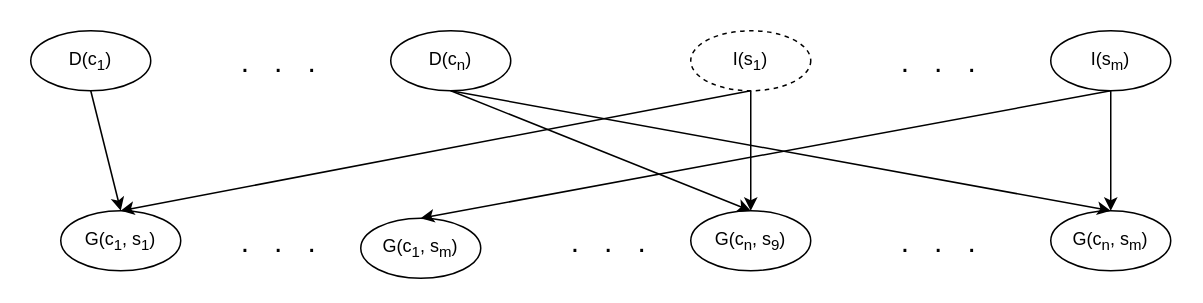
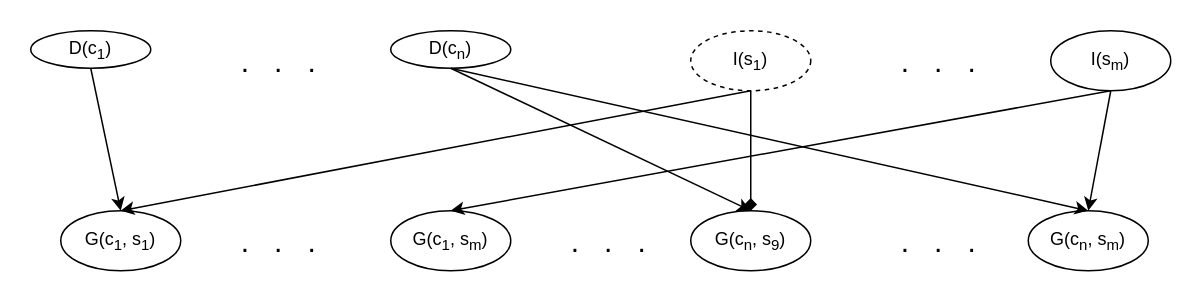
node "D(c1)": size 120x60 -> 120x38
node "D(cn)": size 120x60 -> 120x38
edge "I(s1)" -> "G(cn, s9)": arrowhead classic -> diamond
node "G(cn, sm)": moved (1111, 241) -> (1088, 241)
node "G(c1, sm)": moved (421, 248) -> (451, 241)
